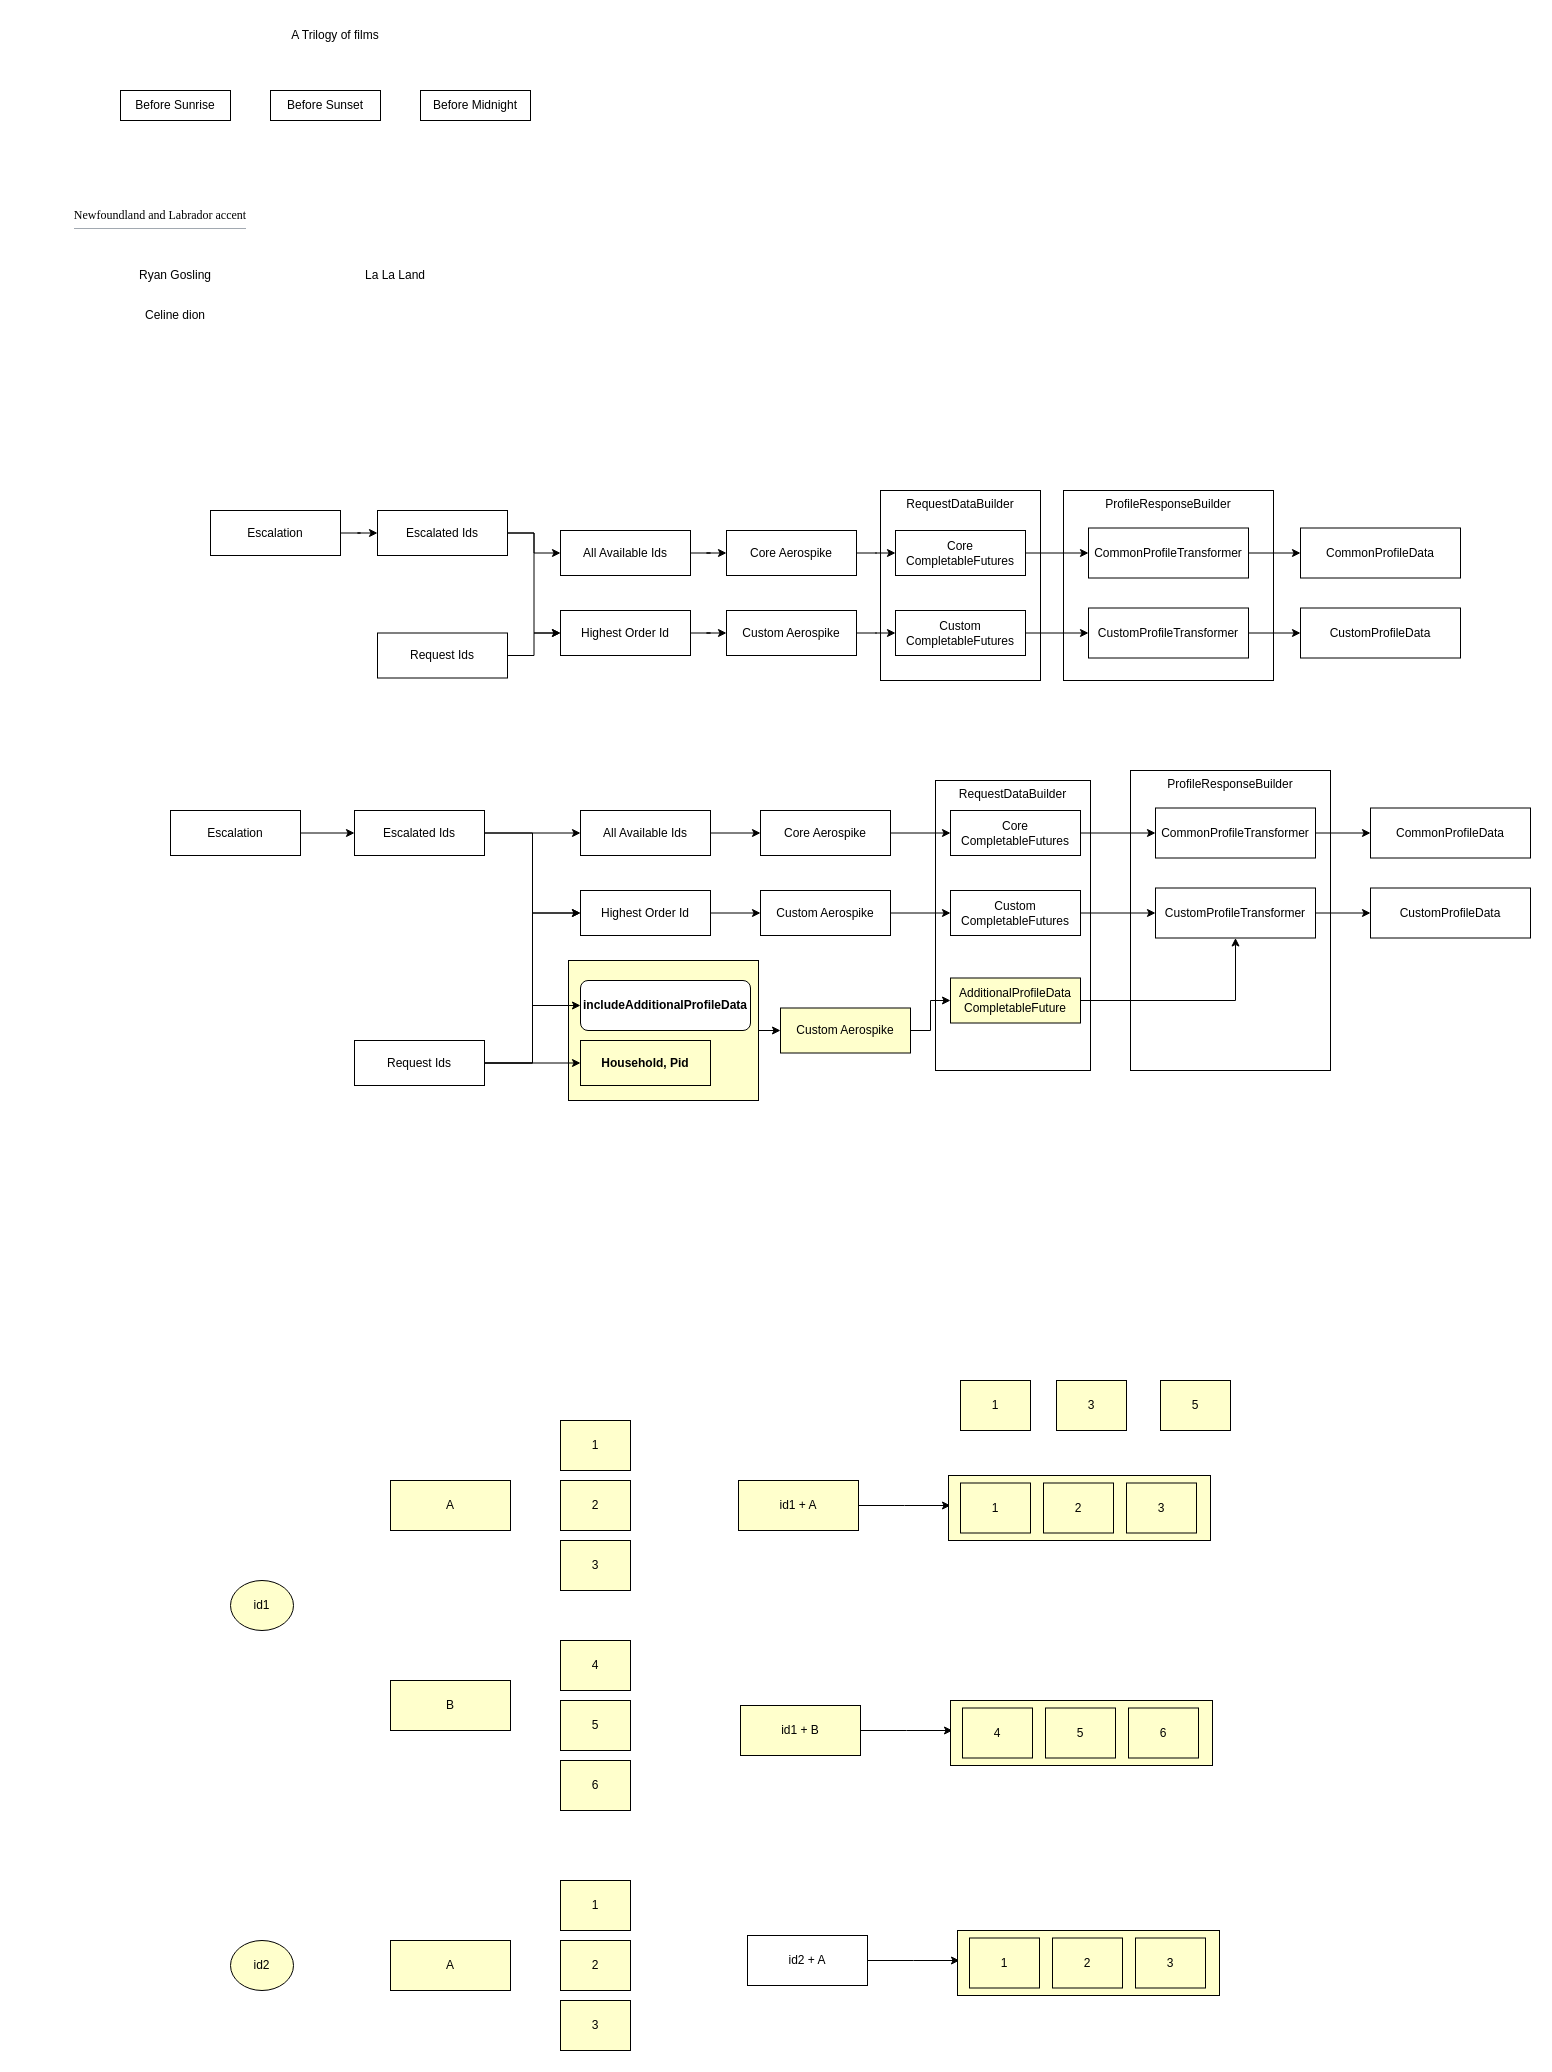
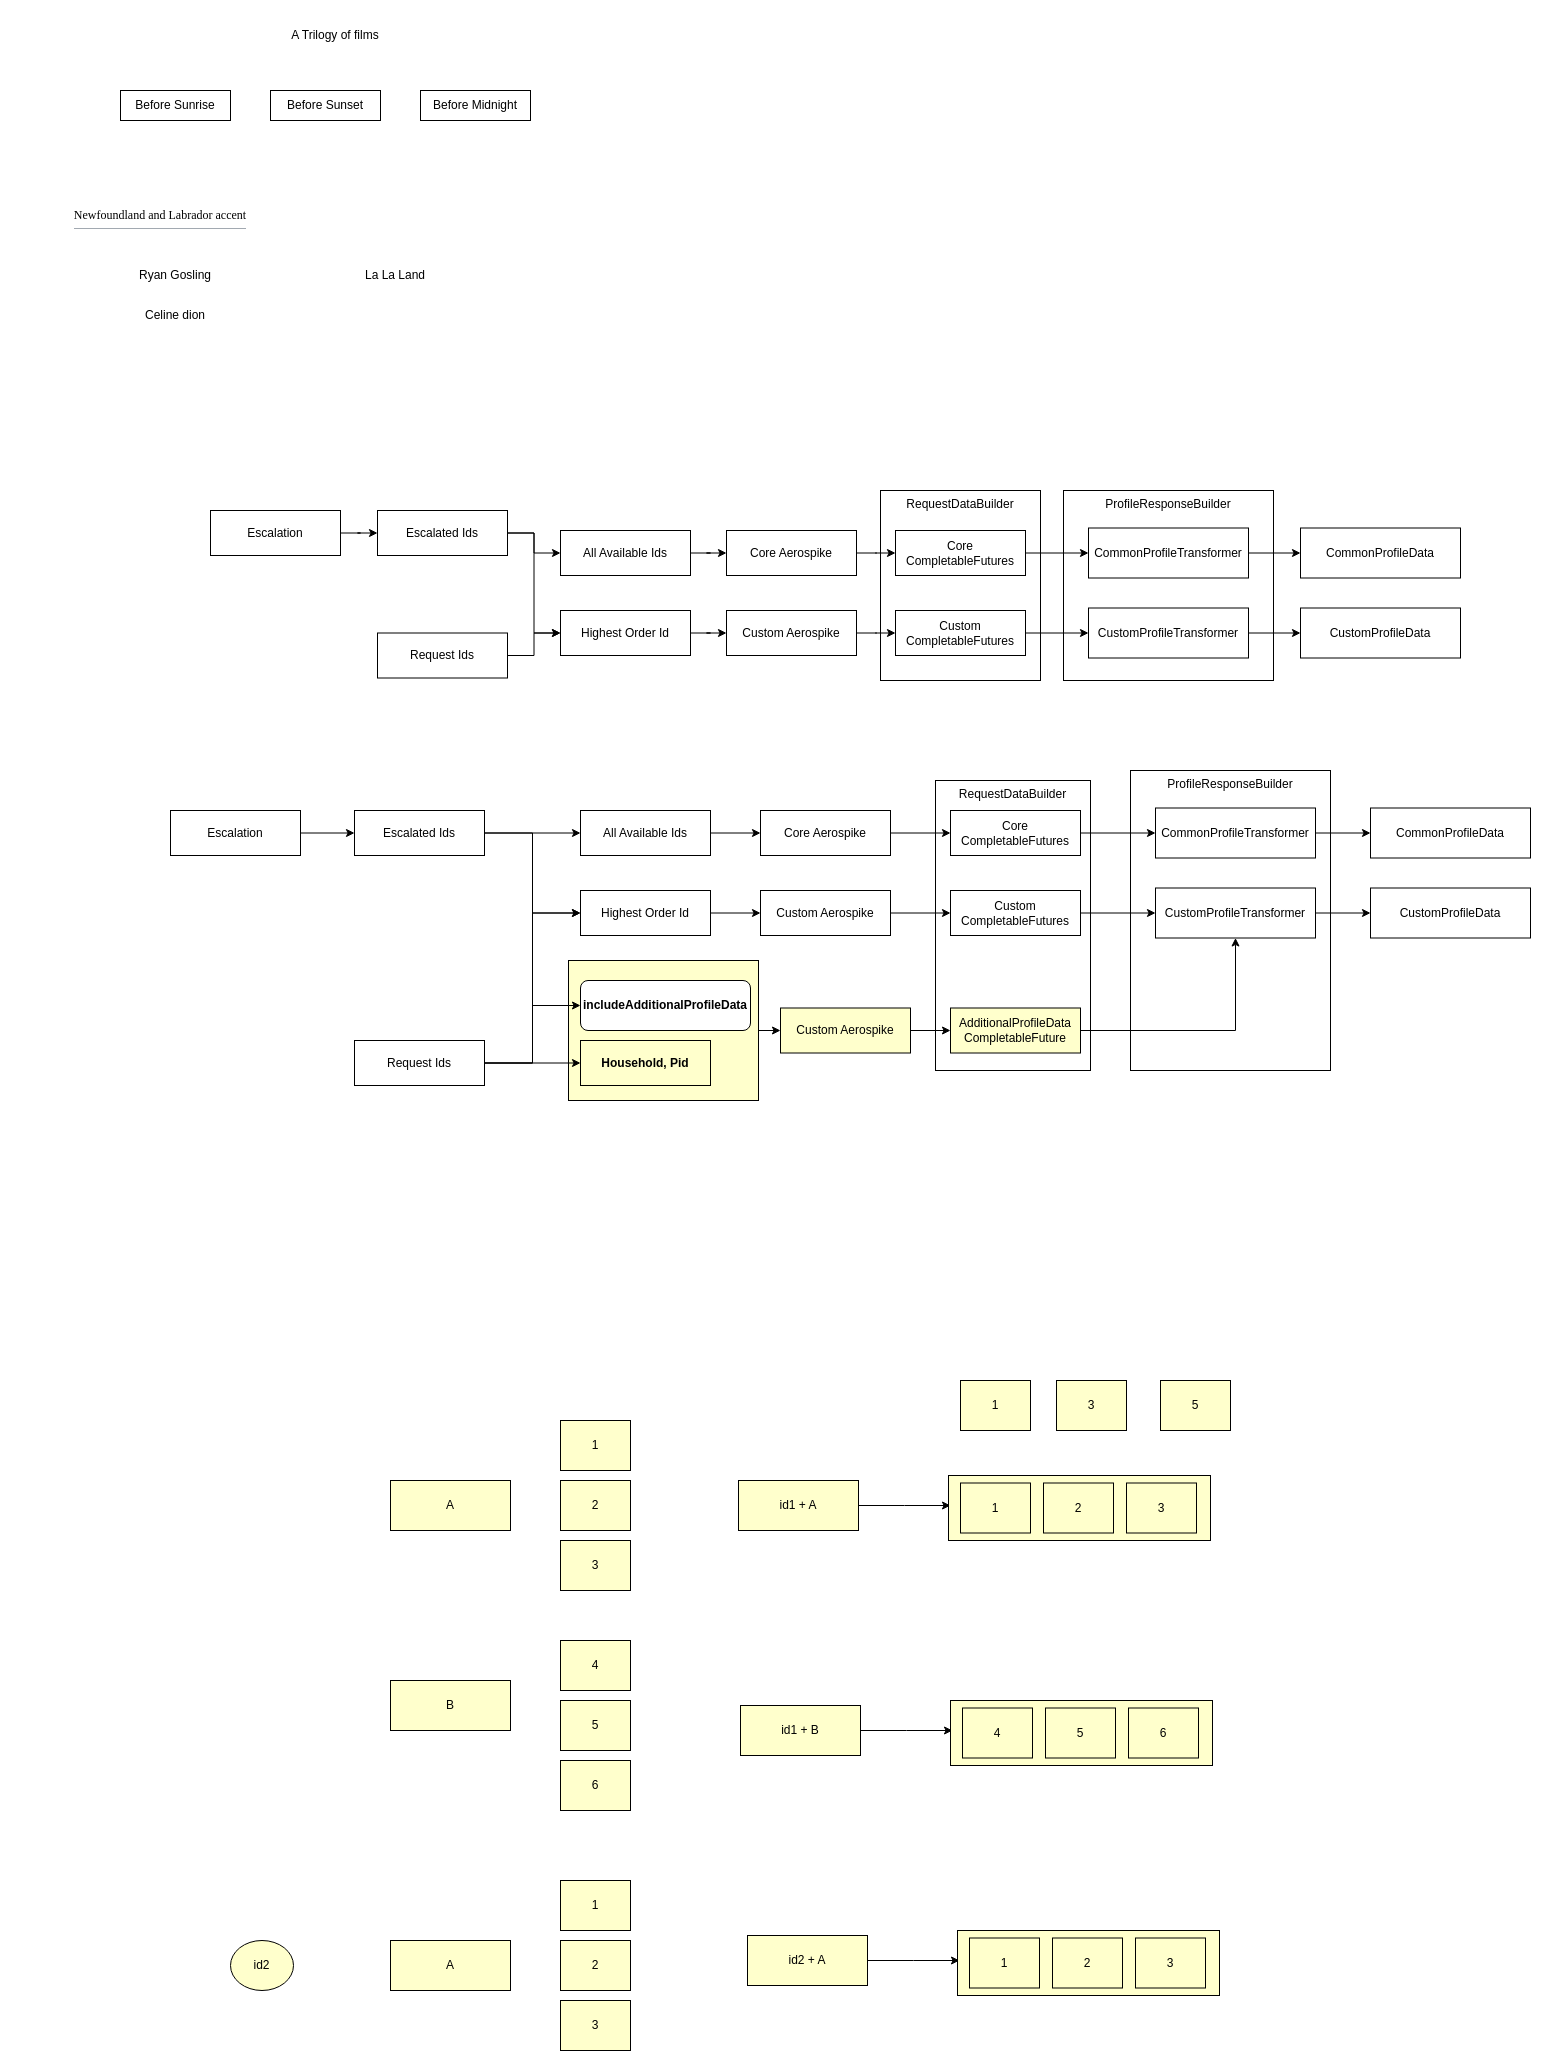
node "AdditionalProfileData CompletableFuture": moved (1016, 1001) -> (1016, 1031)
node "id1": removed
node "id2 + A": fillcolor #ffffff -> #ffffcc
